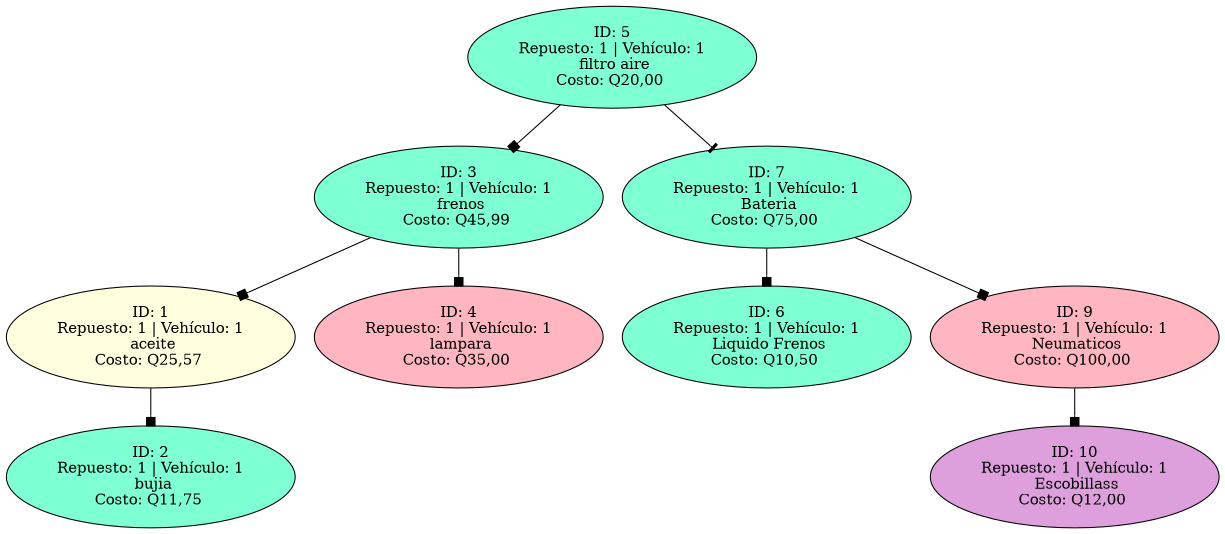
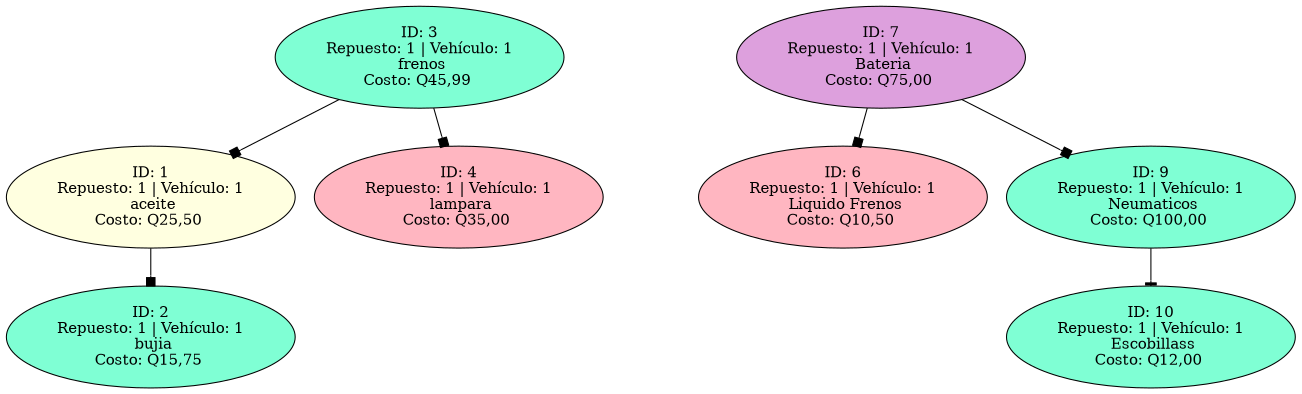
node "ID: 5 Repuesto: 1 | Vehículo: 1 filtro aire Costo: Q20,00": removed
node "ID: 7 Repuesto: 1 | Vehículo: 1 Bateria Costo: Q75,00": fillcolor aquamarine -> plum
node "ID: 1 Repuesto: 1 | Vehículo: 1 aceite Costo: Q25,57": label "ID: 1 Repuesto: 1 | Vehículo: 1 aceite Costo: Q25,57" -> "ID: 1 Repuesto: 1 | Vehículo: 1 aceite Costo: Q25,50"
node "ID: 6 Repuesto: 1 | Vehículo: 1 Liquido Frenos Costo: Q10,50": fillcolor aquamarine -> lightpink
node "ID: 9 Repuesto: 1 | Vehículo: 1 Neumaticos Costo: Q100,00": fillcolor lightpink -> aquamarine
edge "ID: 9 Repuesto: 1 | Vehículo: 1 Neumaticos Costo: Q100,00" -> "ID: 10 Repuesto: 1 | Vehículo: 1 Escobillass Costo: Q12,00": arrowhead box -> tee
node "ID: 2 Repuesto: 1 | Vehículo: 1 bujia Costo: Q11,75": label "ID: 2 Repuesto: 1 | Vehículo: 1 bujia Costo: Q11,75" -> "ID: 2 Repuesto: 1 | Vehículo: 1 bujia Costo: Q15,75"
node "ID: 10 Repuesto: 1 | Vehículo: 1 Escobillass Costo: Q12,00": fillcolor plum -> aquamarine
